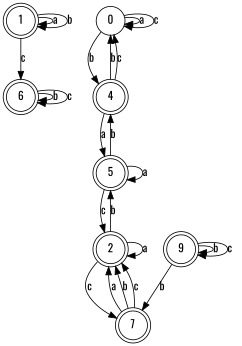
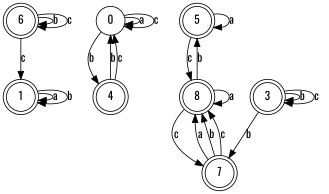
edge "1" -> "6": reversed
edge "4" -> "5": removed, label "a"
edge "5" -> "4": removed, label "b"
node "2": label "2" -> "8"
node "9": label "9" -> "3"
